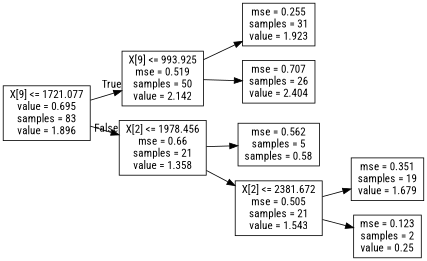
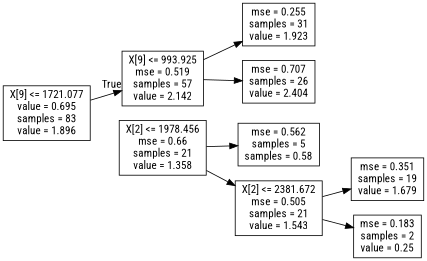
node "X[9] <= 993.925 mse = 0.519 samples = 50 value = 2.142": label "X[9] <= 993.925 mse = 0.519 samples = 50 value = 2.142" -> "X[9] <= 993.925 mse = 0.519 samples = 57 value = 2.142"
edge "X[9] <= 1721.077 value = 0.695 samples = 83 value = 1.896" -> "X[2] <= 1978.456 mse = 0.66 samples = 21 value = 1.358": removed
node "mse = 0.123 samples = 2 value = 0.25": label "mse = 0.123 samples = 2 value = 0.25" -> "mse = 0.183 samples = 2 value = 0.25"
